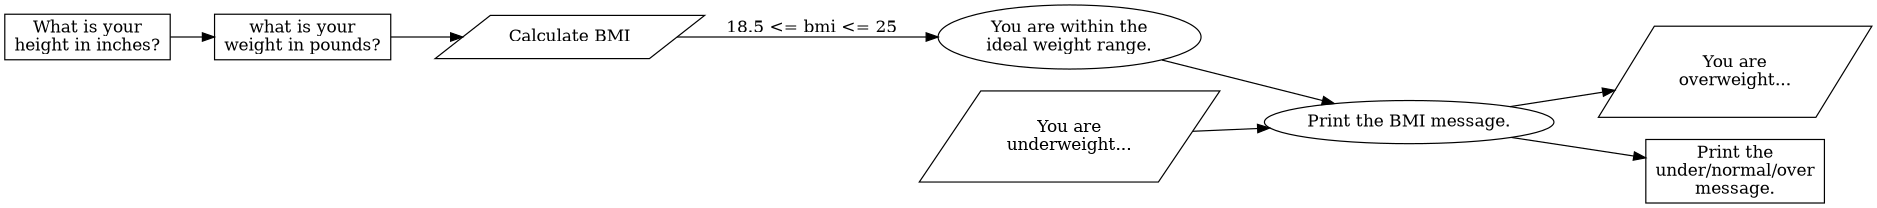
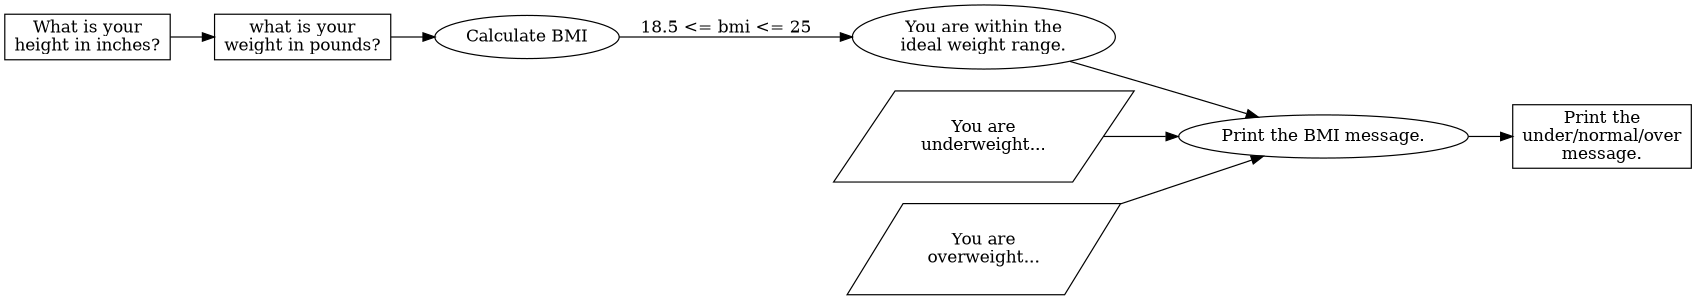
node "Calculate BMI": shape parallelogram -> ellipse
edge "Print the BMI message." -> "You are overweight...": reversed
